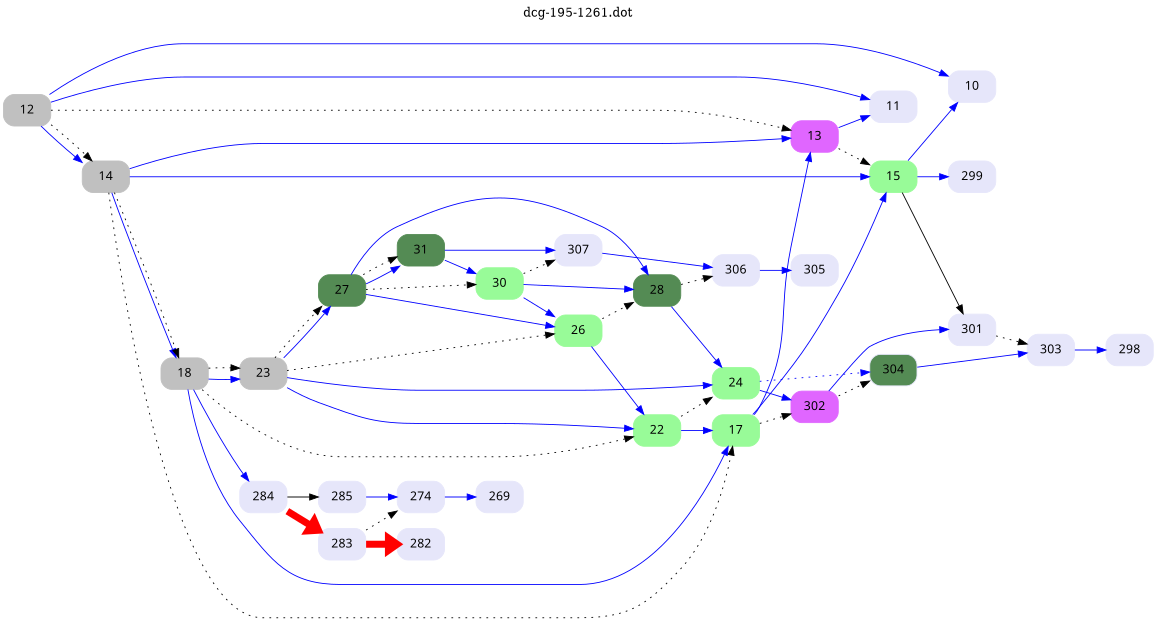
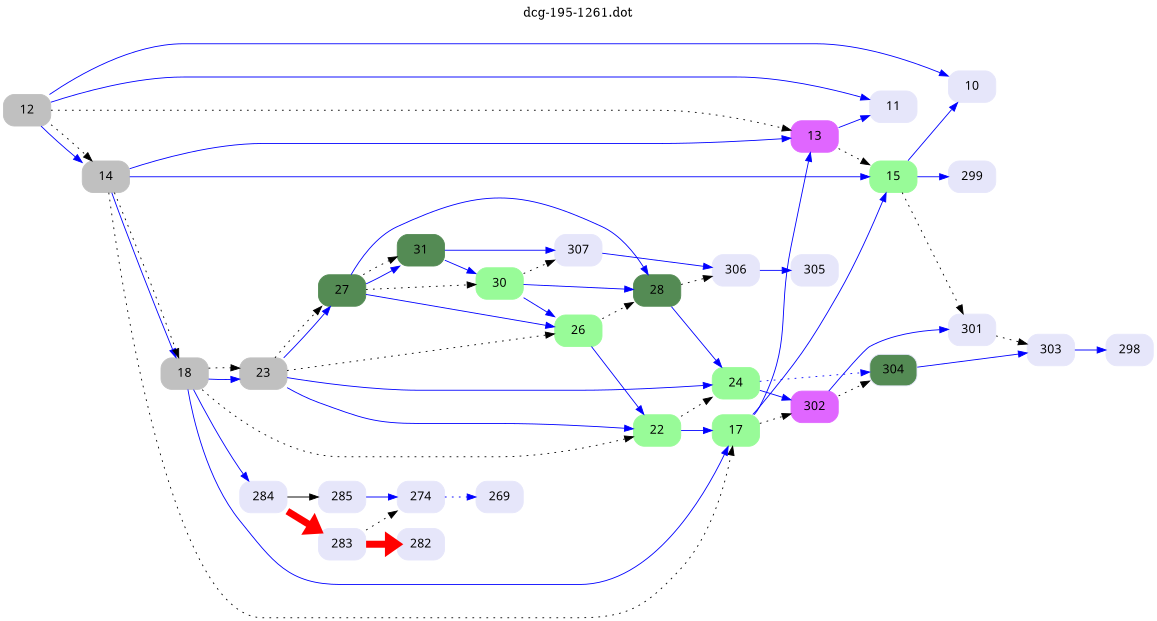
edge "15" -> "301": style solid -> dotted
edge "274" -> "269": style solid -> dotted
